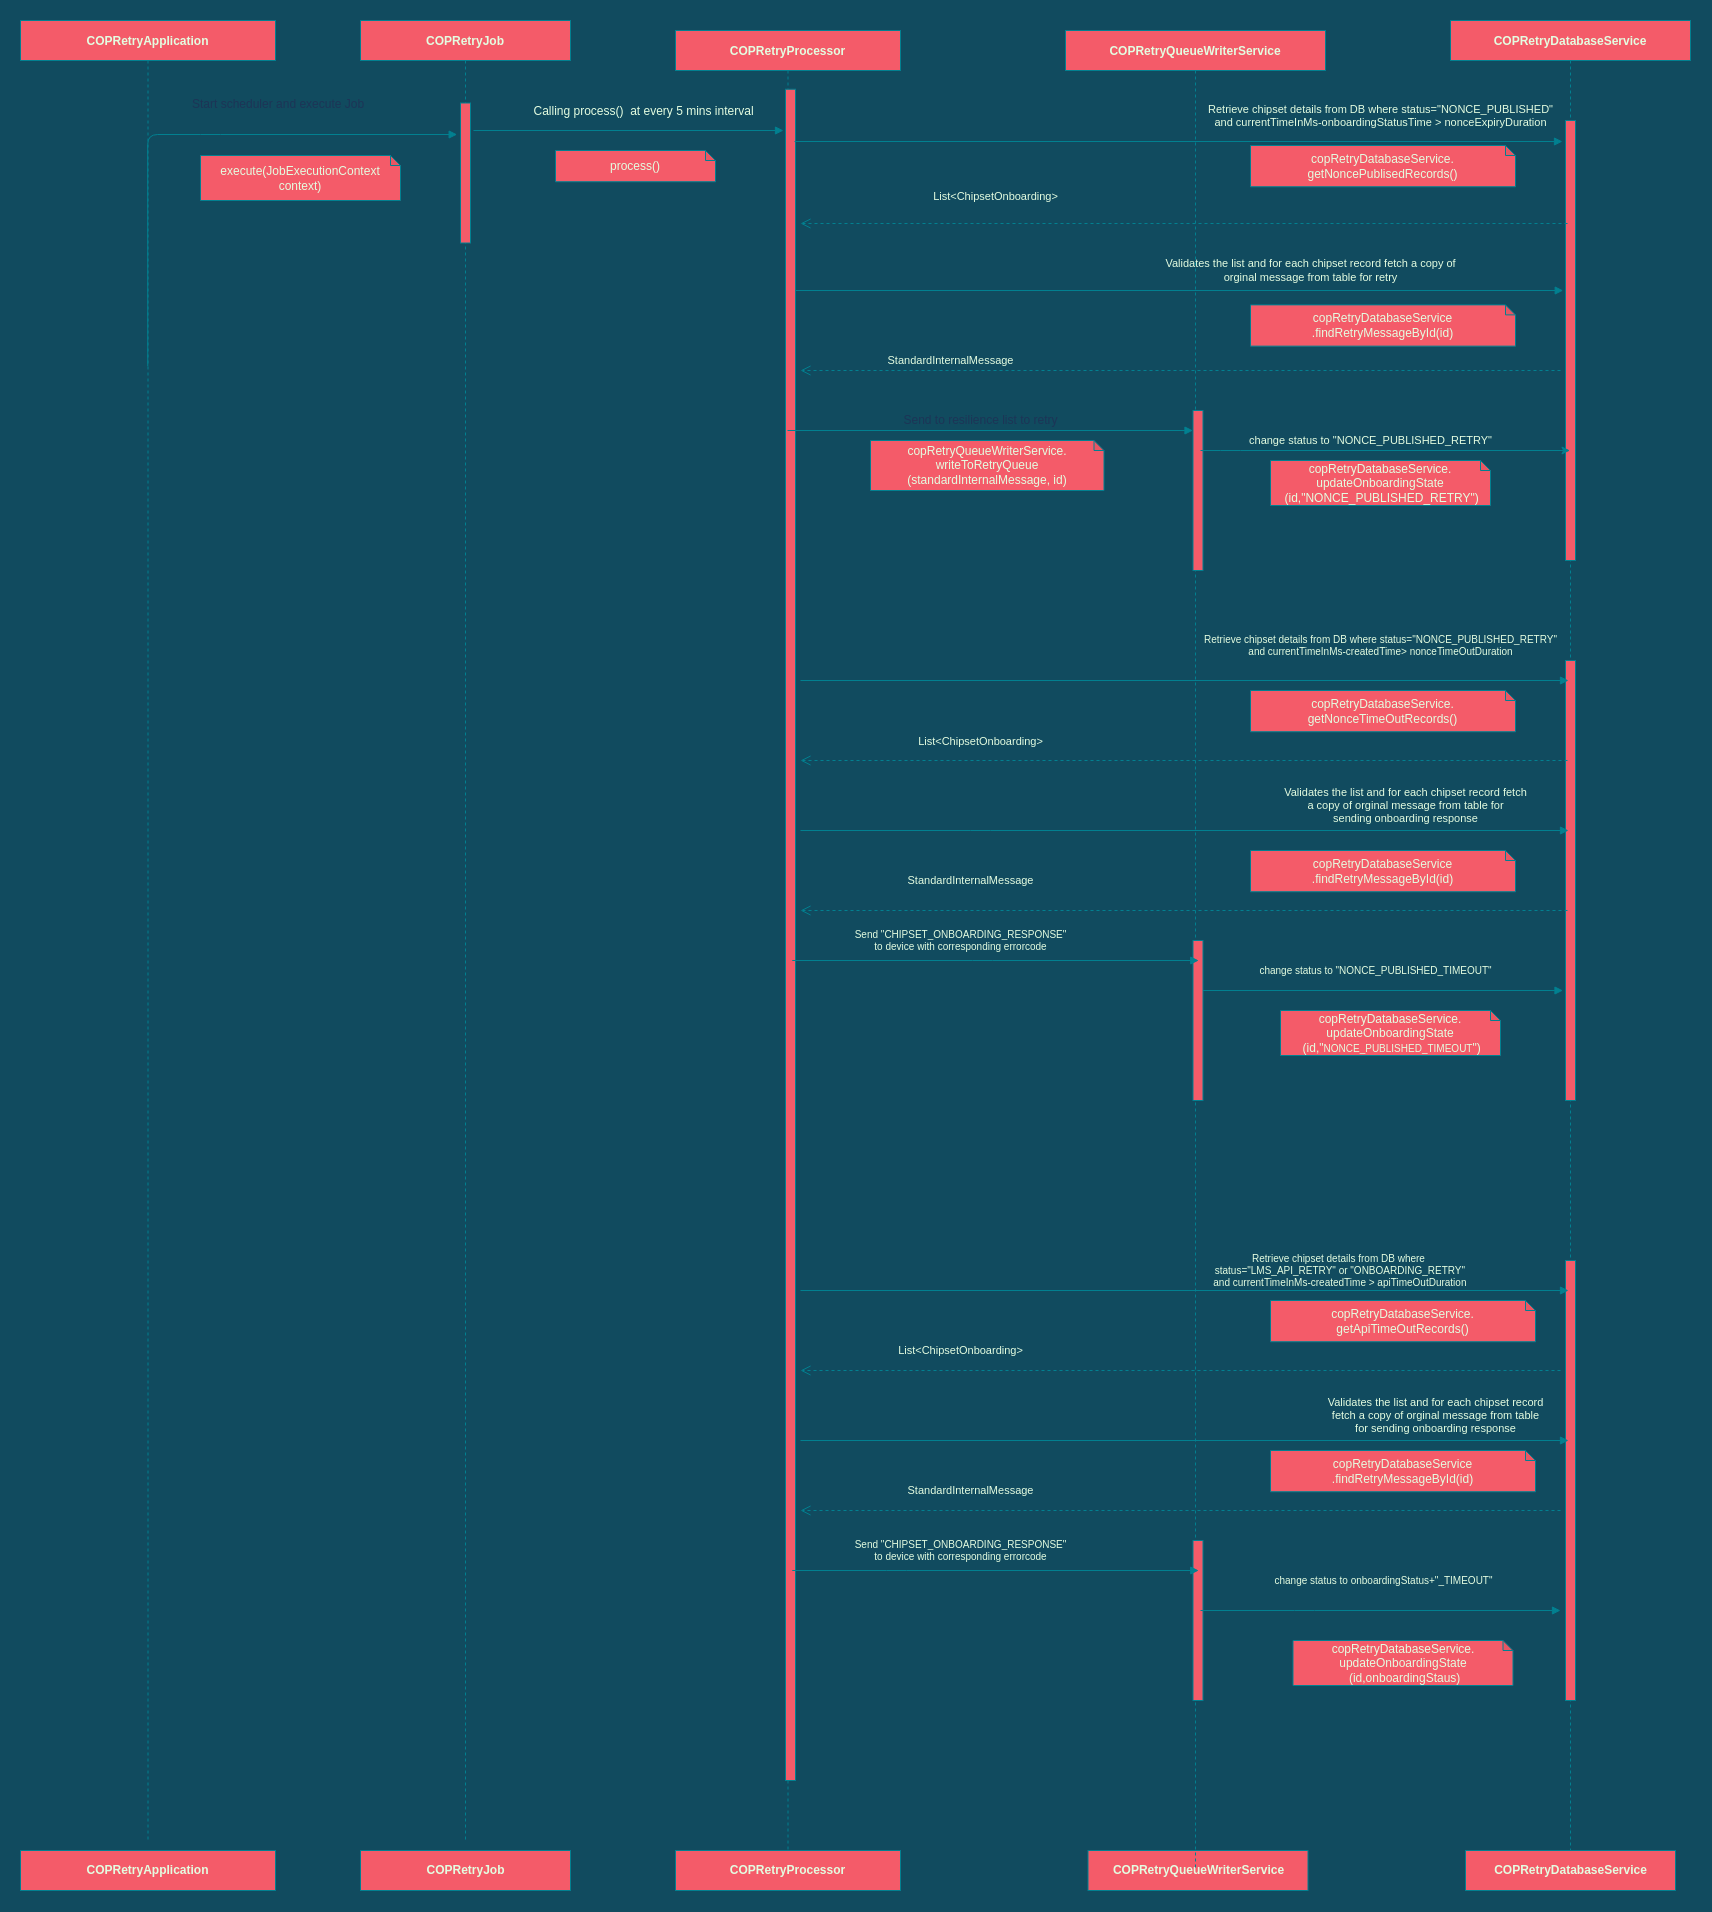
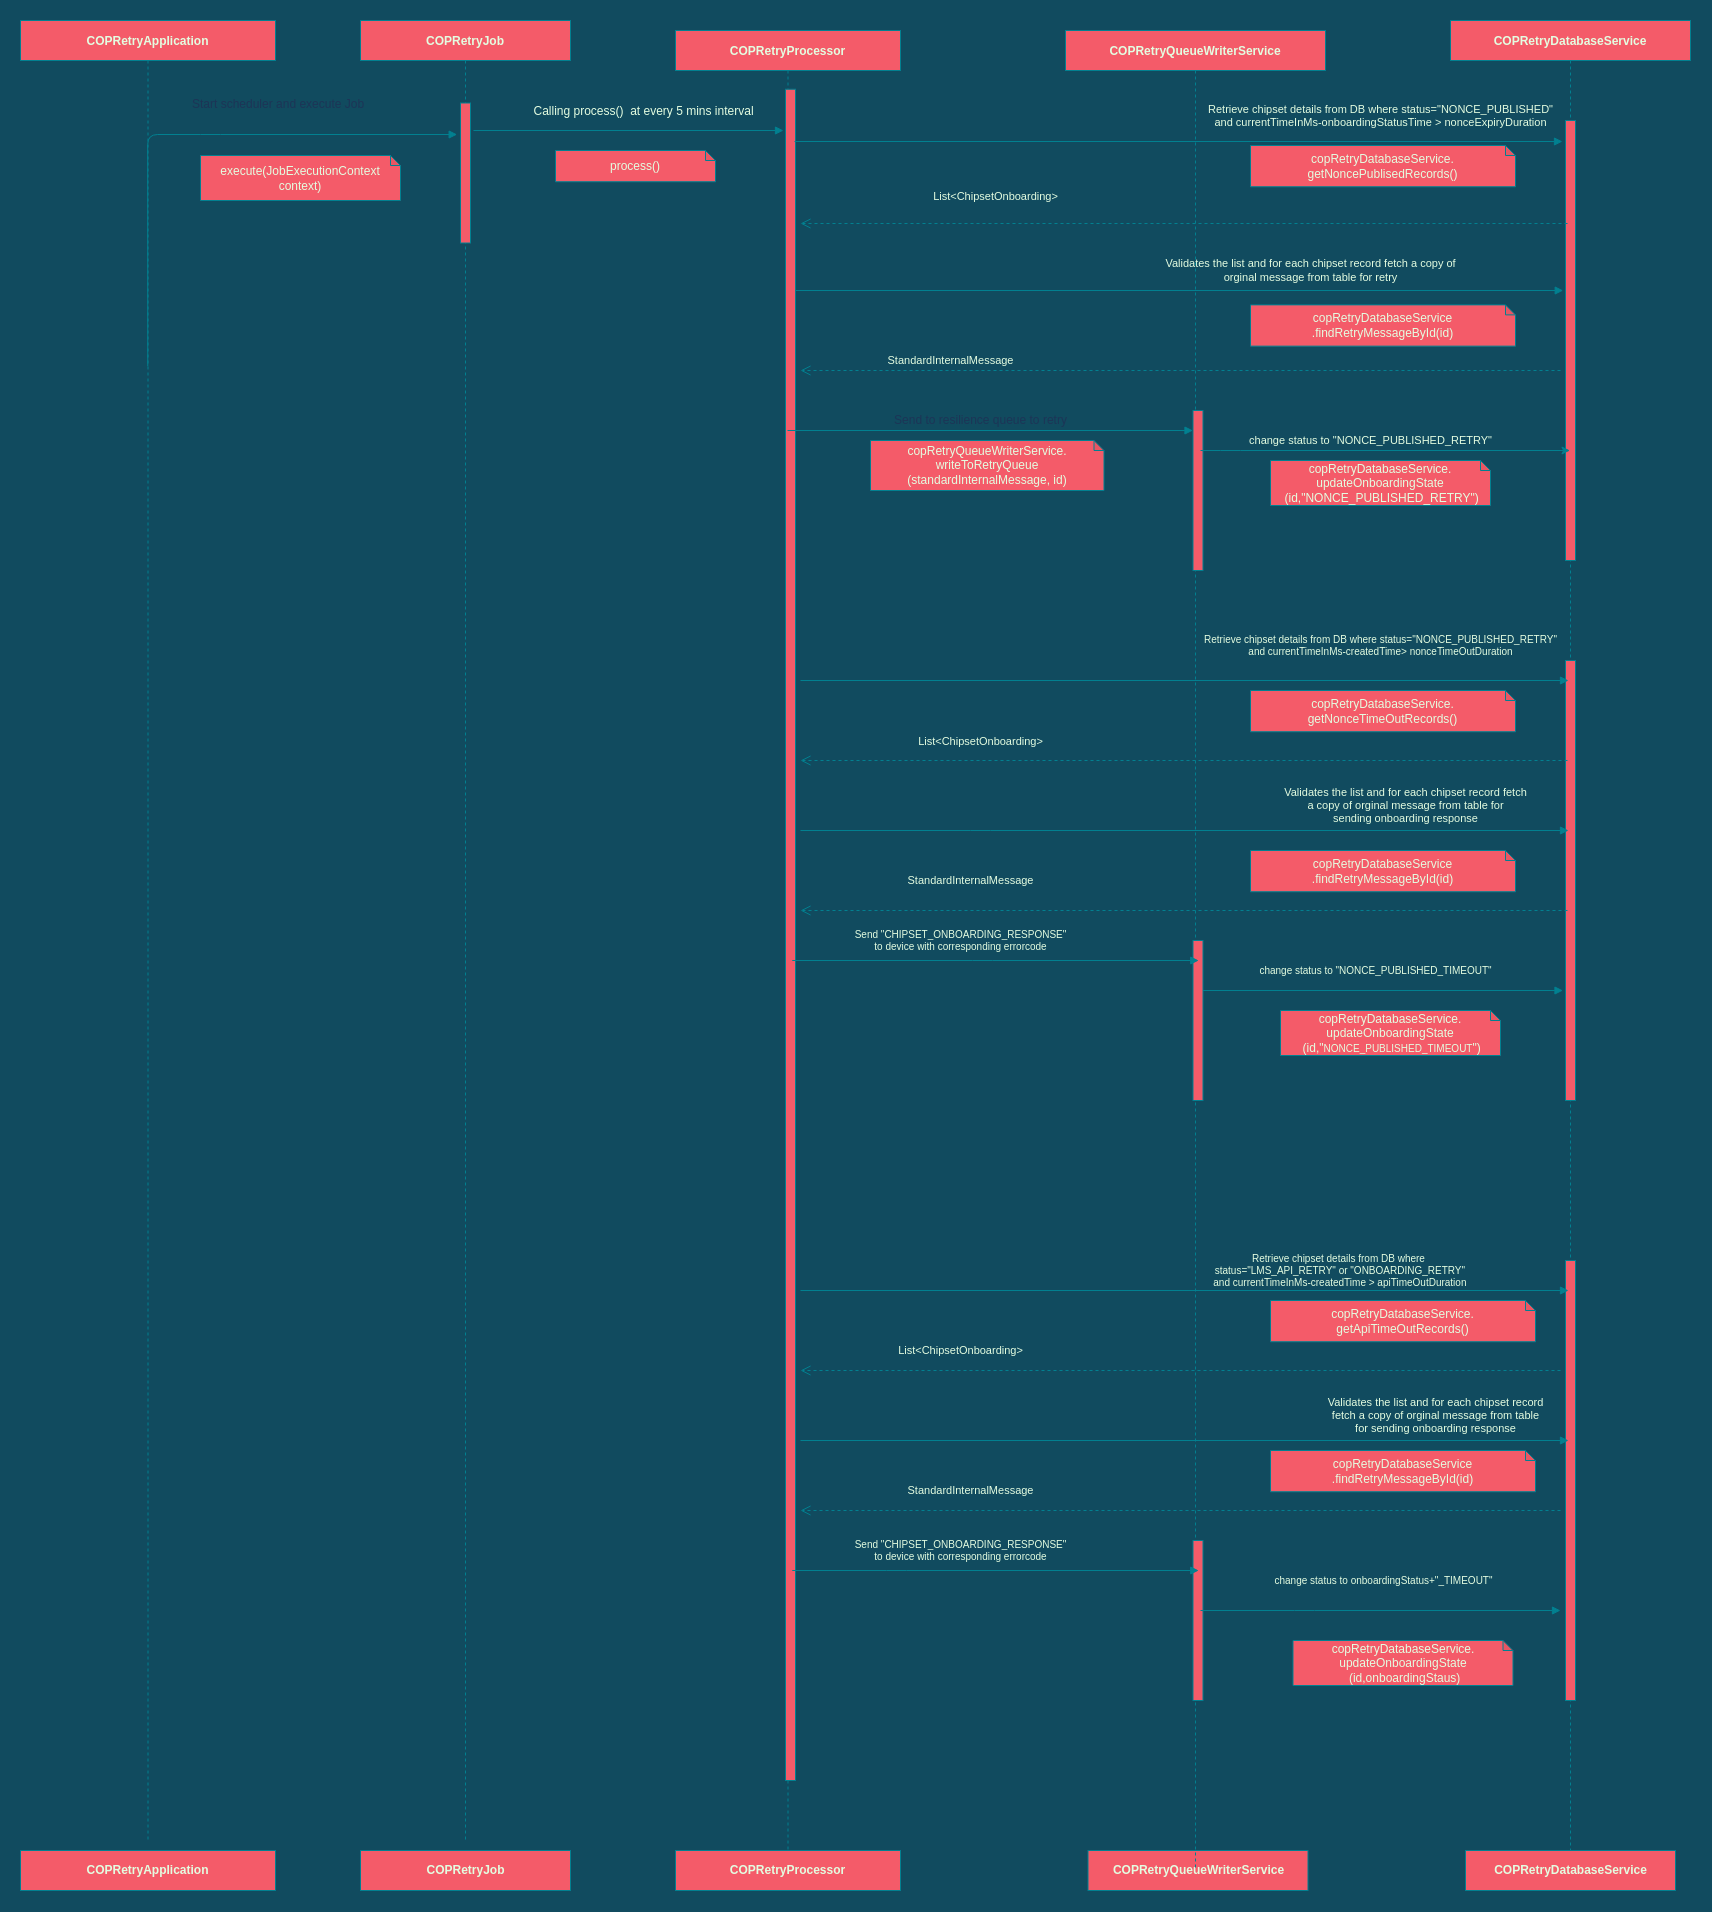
node "Send to resilience list to retry": label "Send to resilience list to retry" -> "Send to resilience queue to retry"
